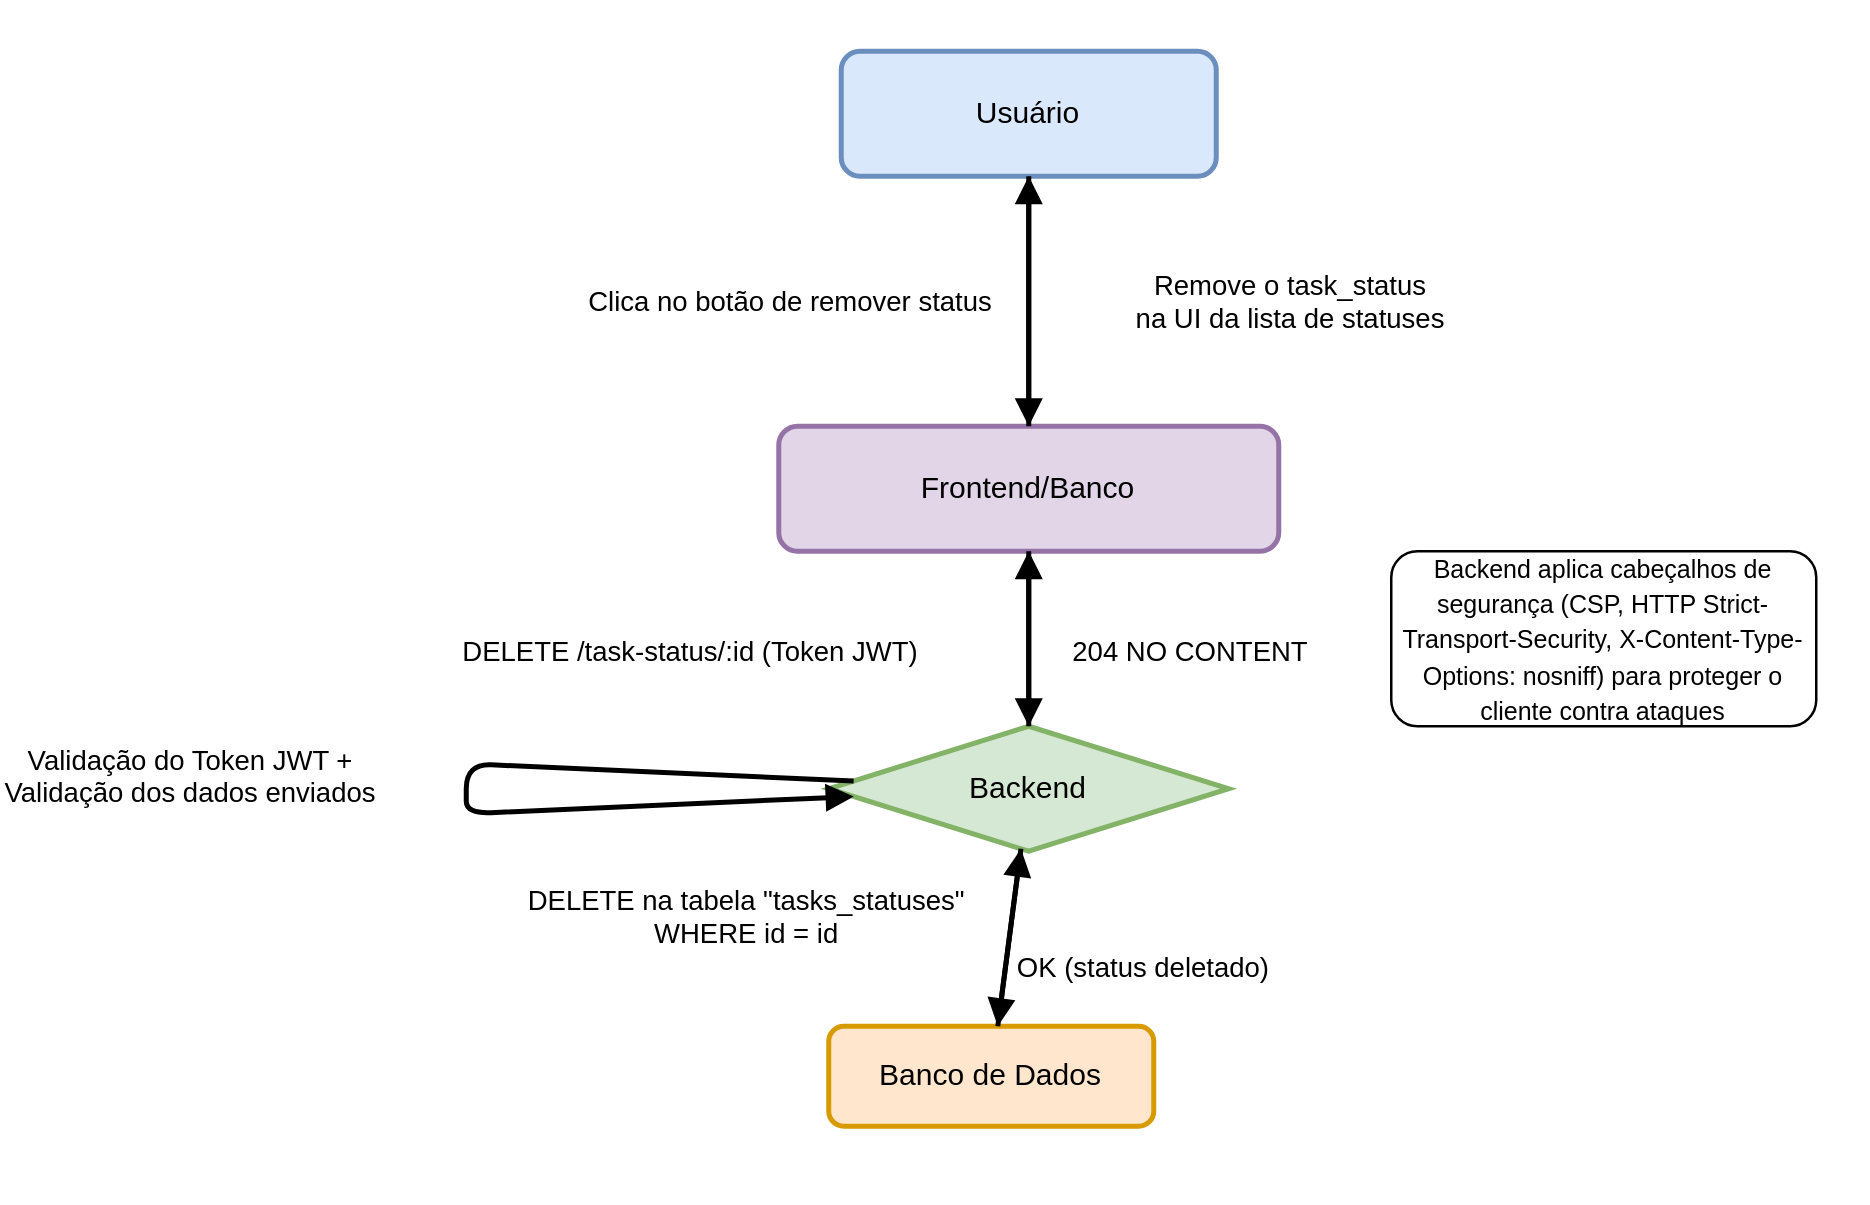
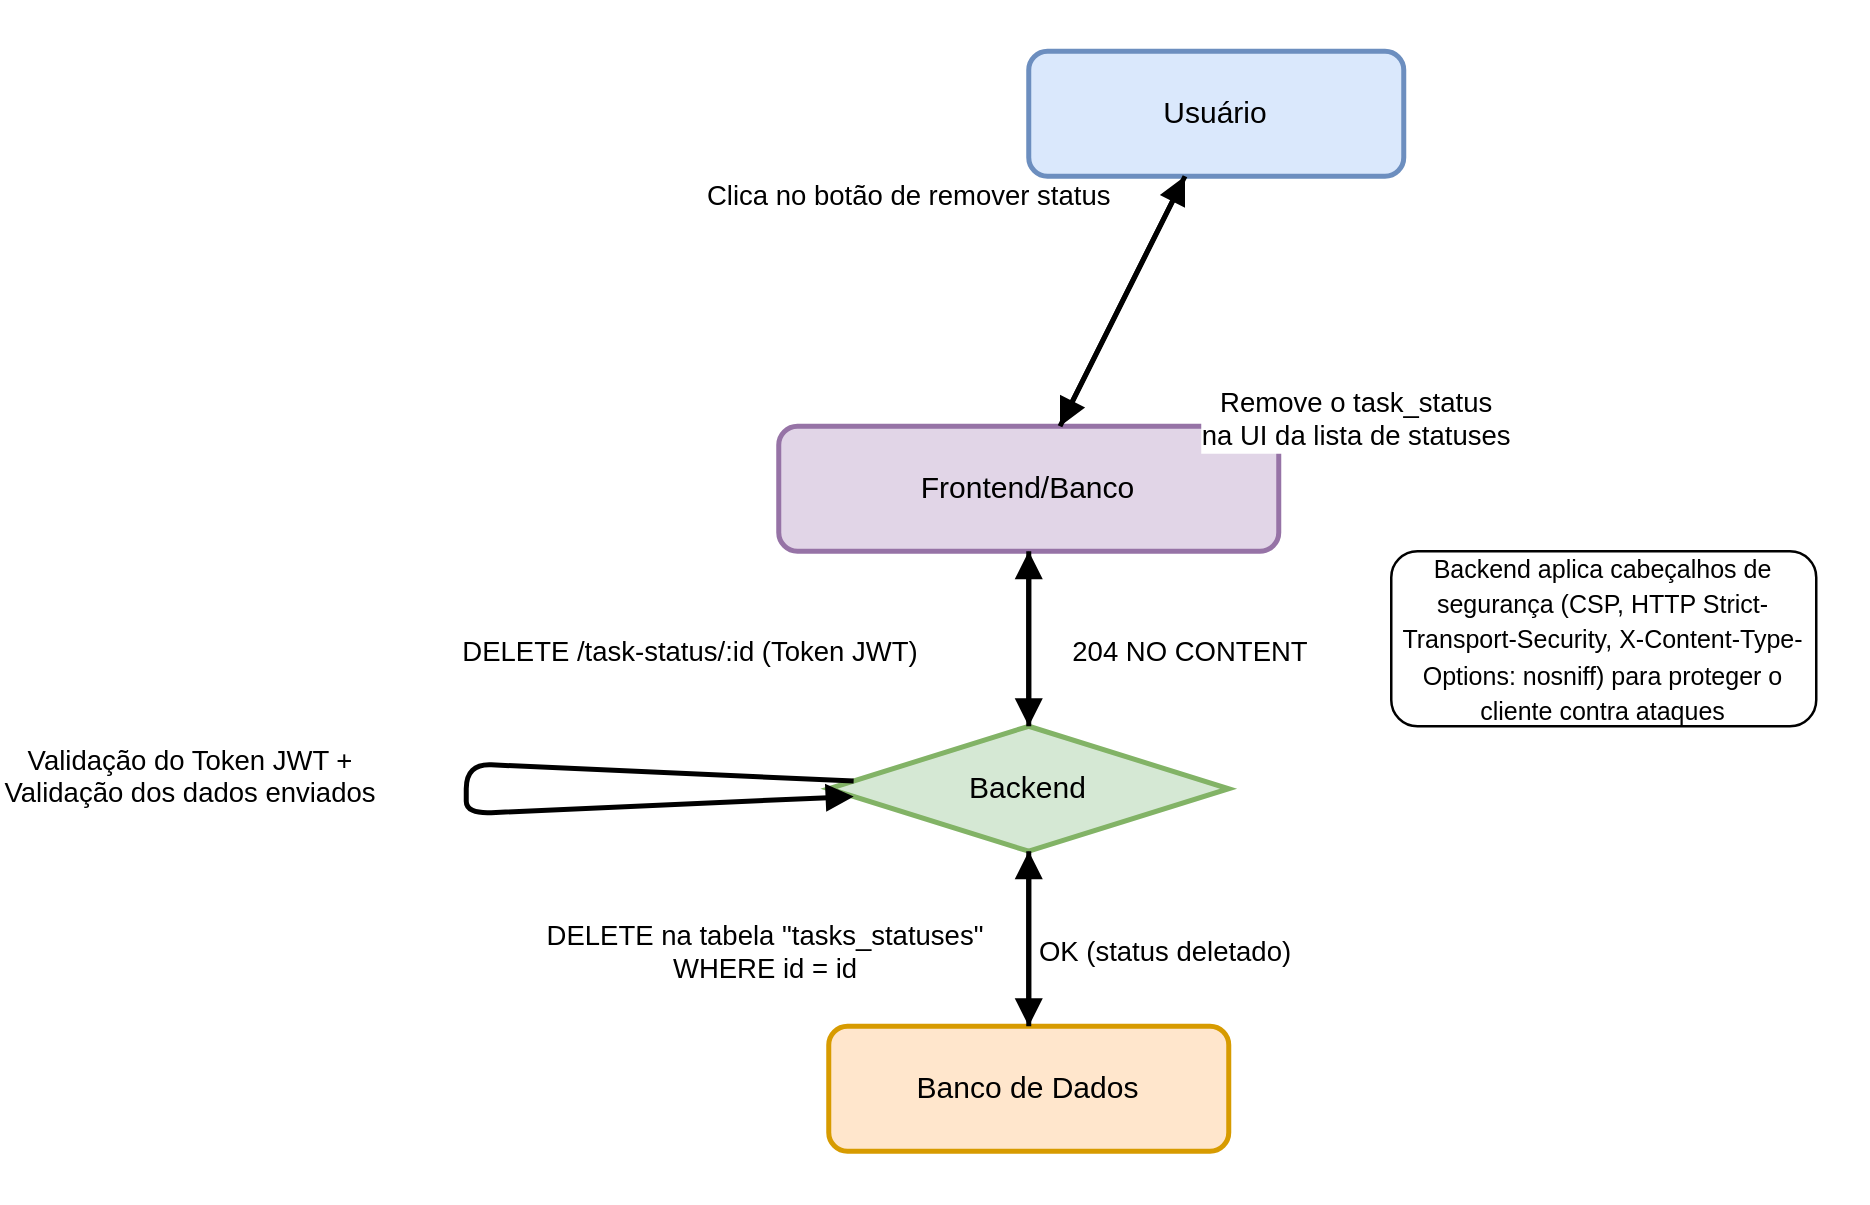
node "Usuário": moved (1029, 114) -> (1216, 114)
node "Banco de Dados": size 325x100 -> 400x125
